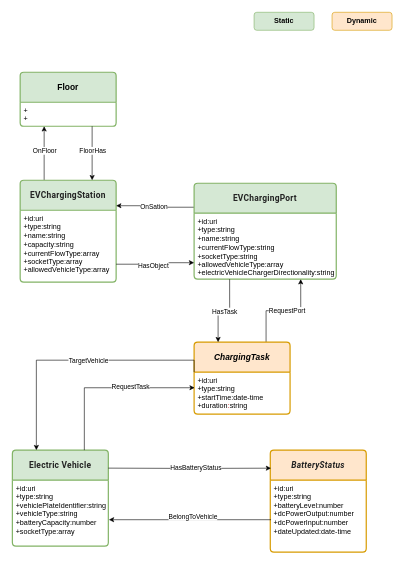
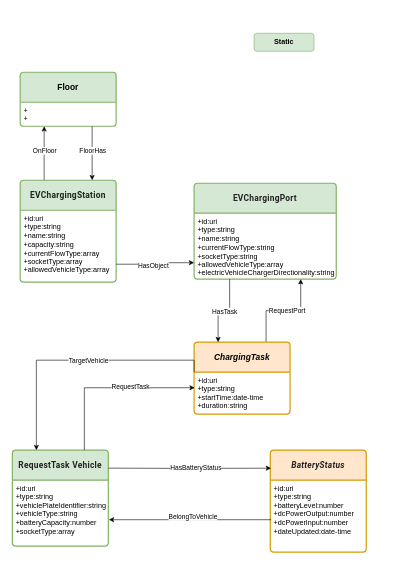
node "Static": moved (284, 21) -> (284, 42)
node "Dynamic": removed
edge "EVChargingPort" -> "EVChargingStation": removed, label "OnSation"
node "Electric Vehicle": label "Electric Vehicle" -> "RequestTask Vehicle"
